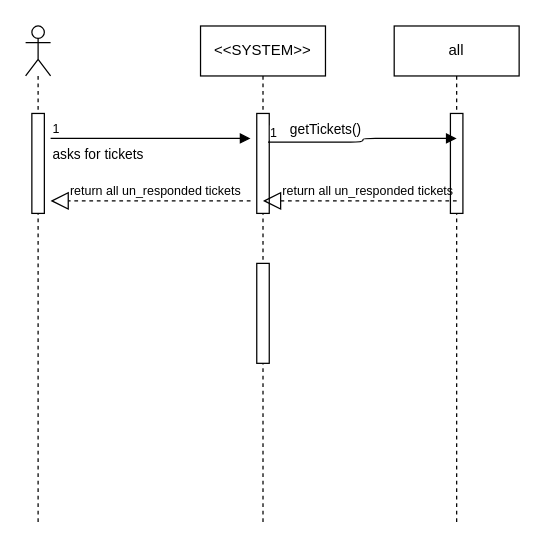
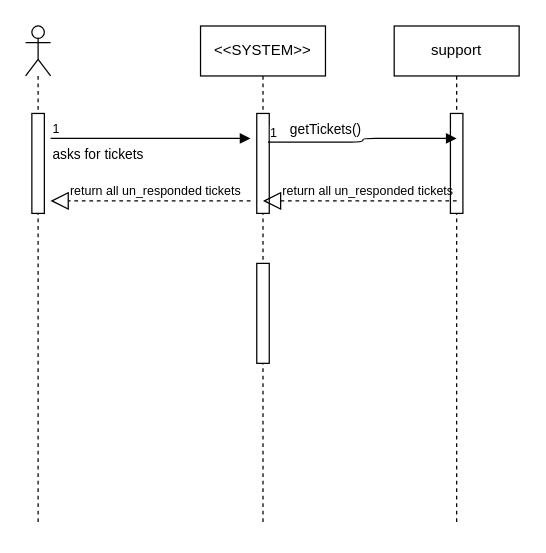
node "all": label "all" -> "support"
